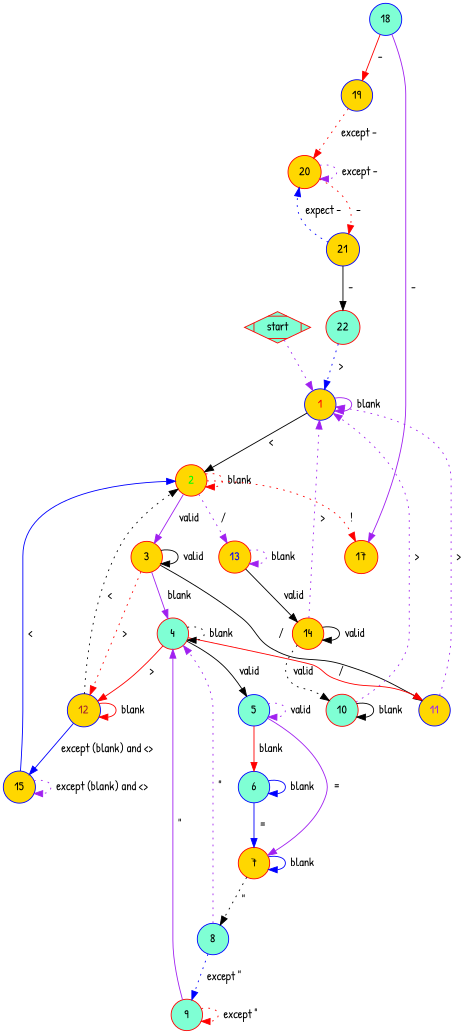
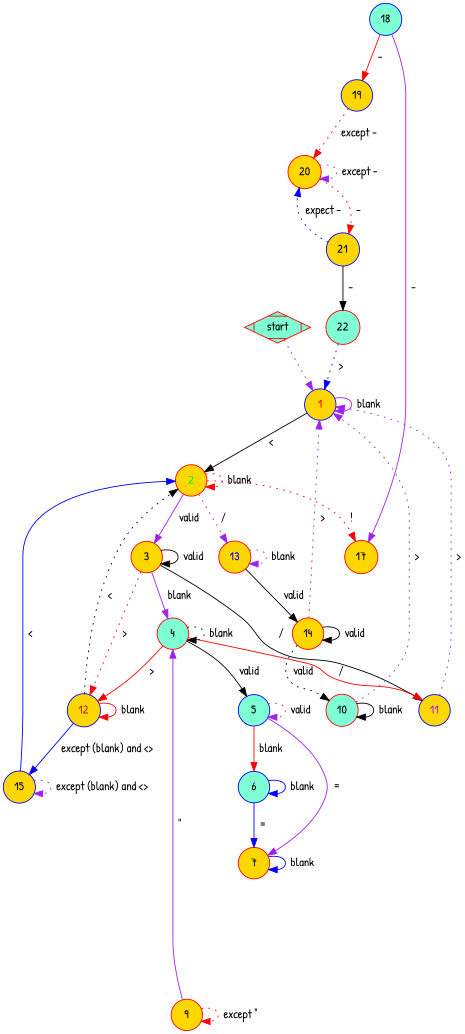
node "8": removed
node "9": fillcolor aquamarine -> gold
